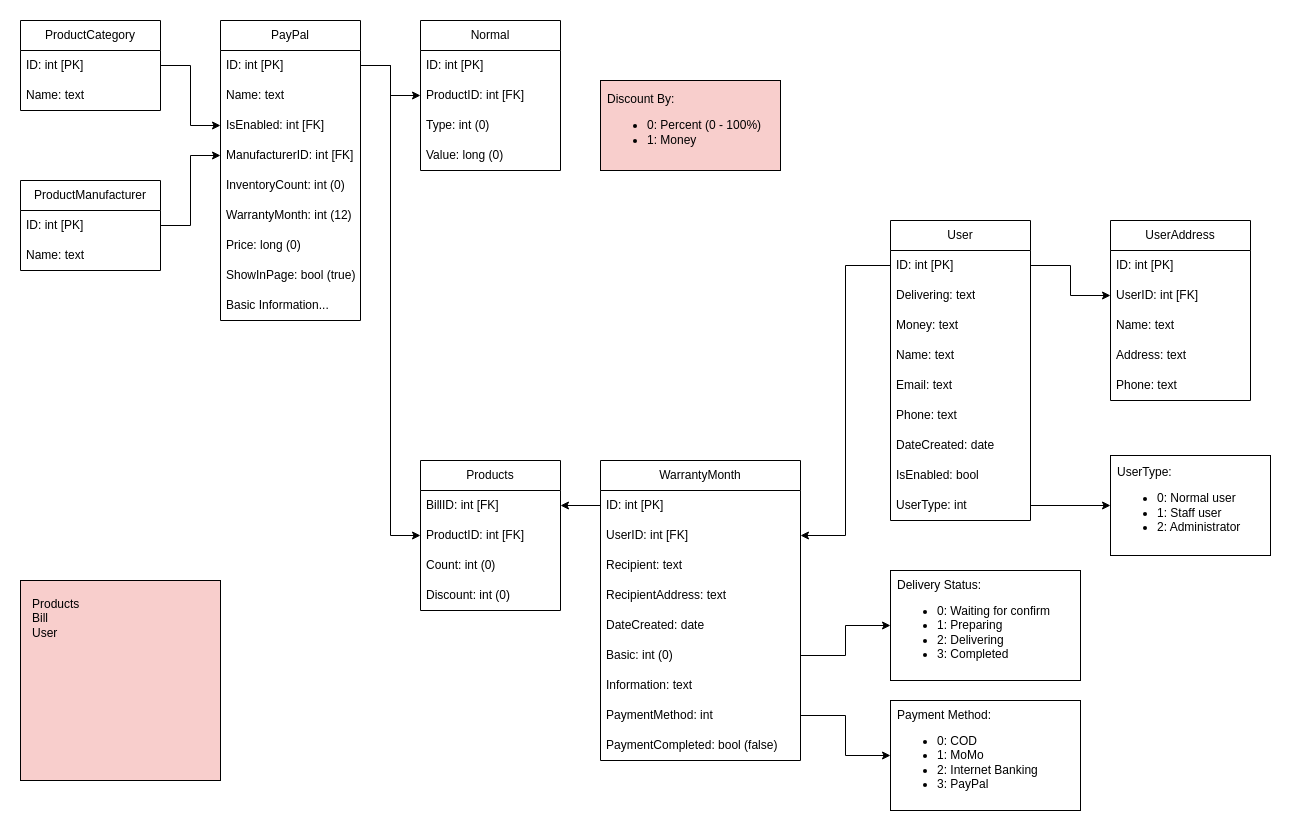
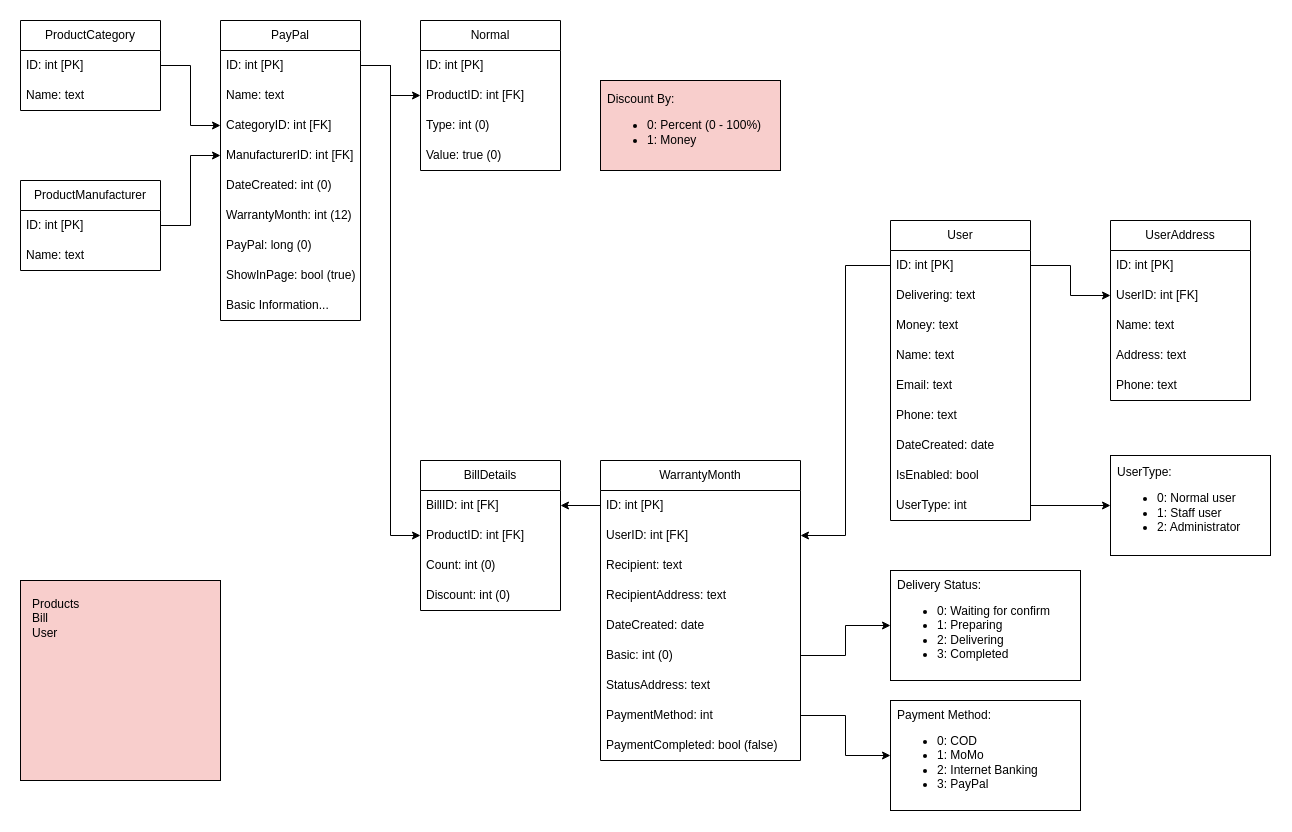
node "IsEnabled: int [FK]": label "IsEnabled: int [FK]" -> "CategoryID: int [FK]"
node "Value: long (0)": label "Value: long (0)" -> "Value: true (0)"
node "InventoryCount: int (0)": label "InventoryCount: int (0)" -> "DateCreated: int (0)"
node "Price: long (0)": label "Price: long (0)" -> "PayPal: long (0)"
node "Products": label "Products" -> "BillDetails"
node "Information: text": label "Information: text" -> "StatusAddress: text"
